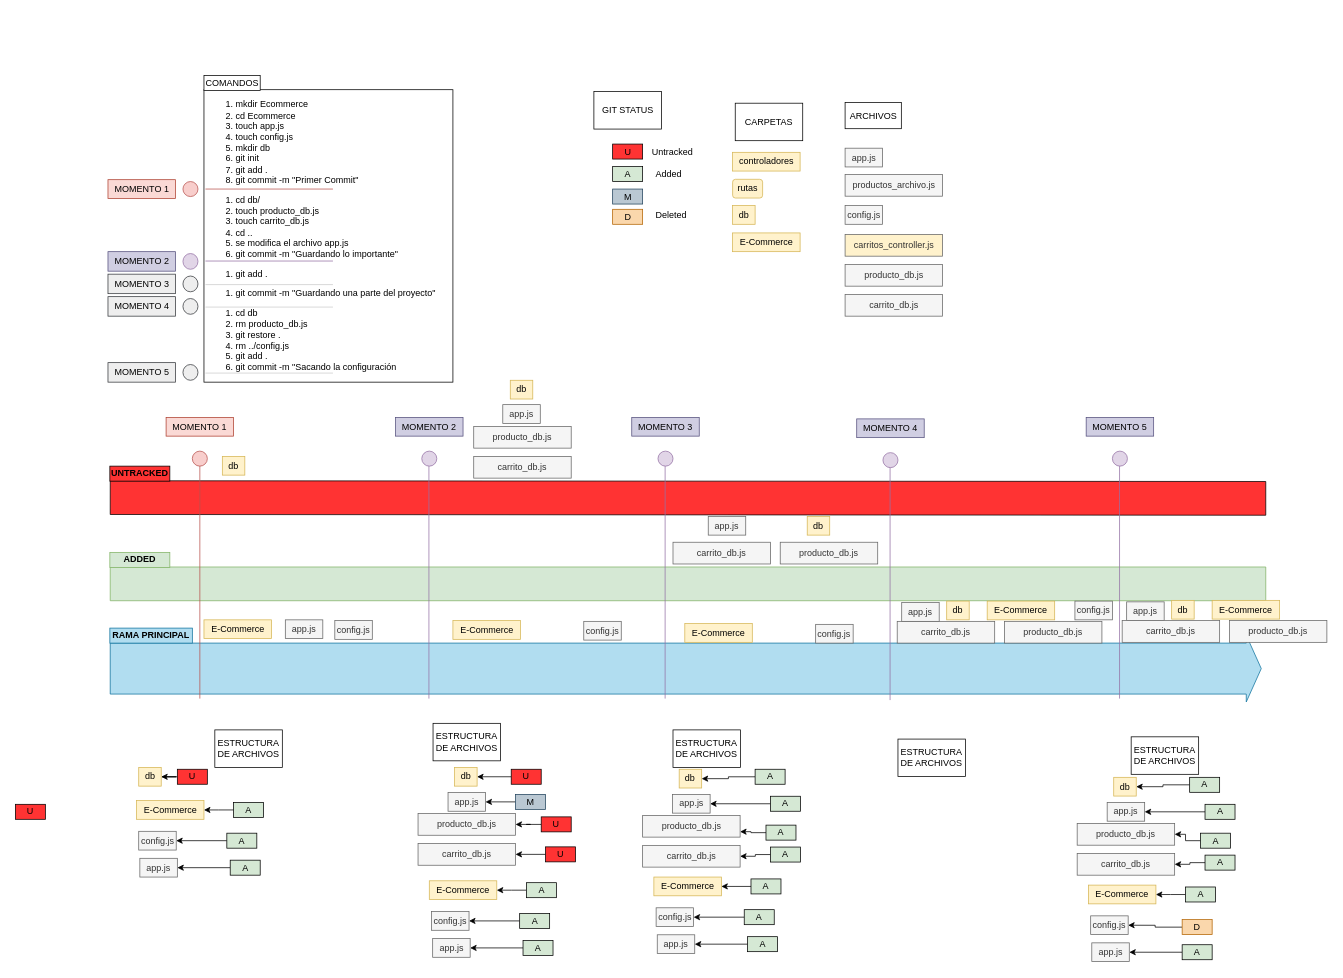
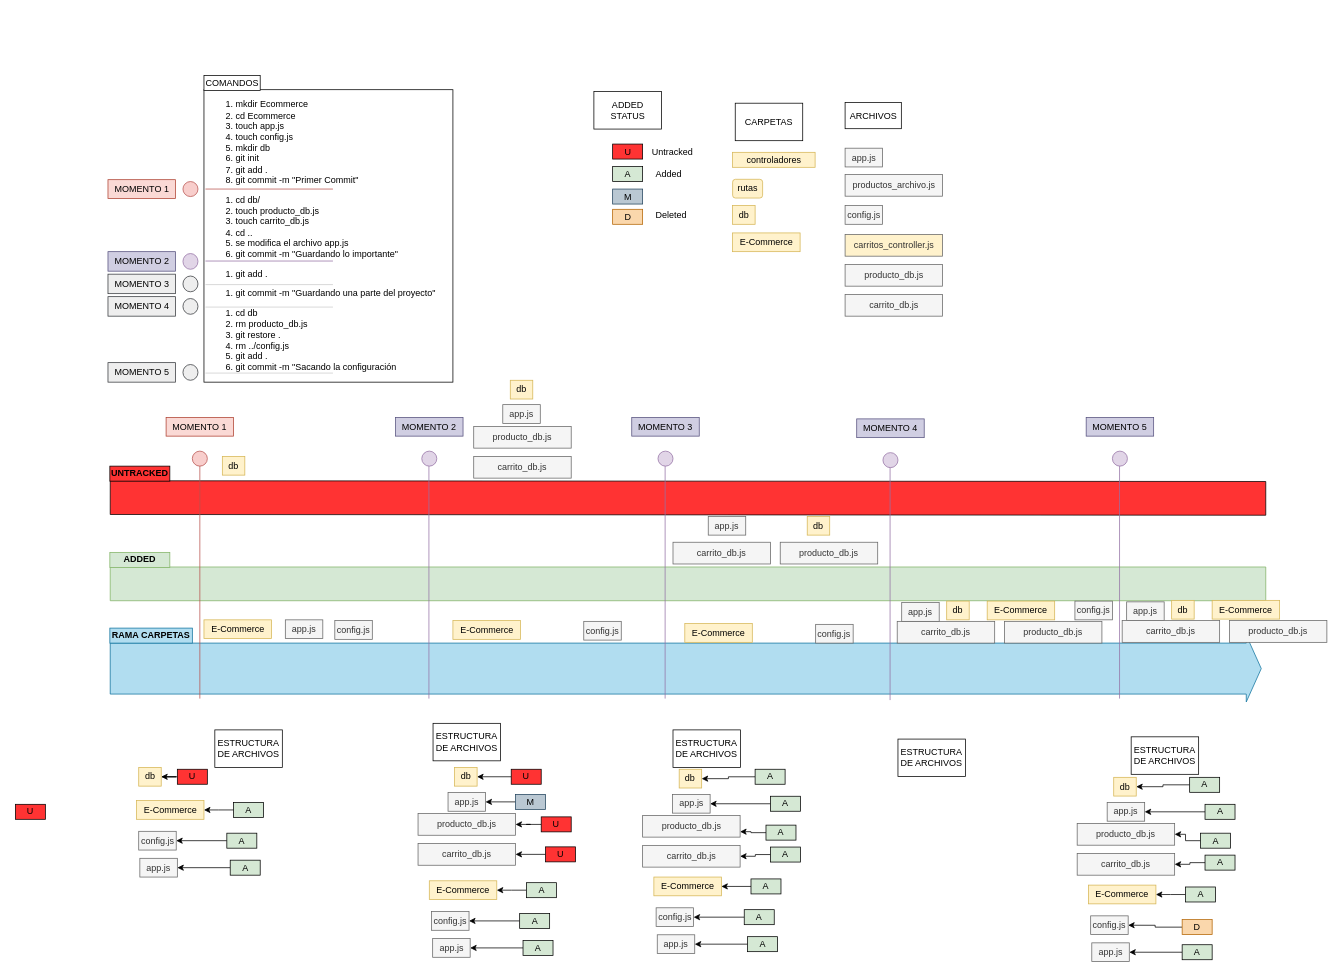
node "GIT STATUS": label "GIT STATUS" -> "ADDED STATUS"
node "controladores": size 68x19 -> 83x15
node "RAMA PRINCIPAL": label "RAMA PRINCIPAL" -> "RAMA CARPETAS"
